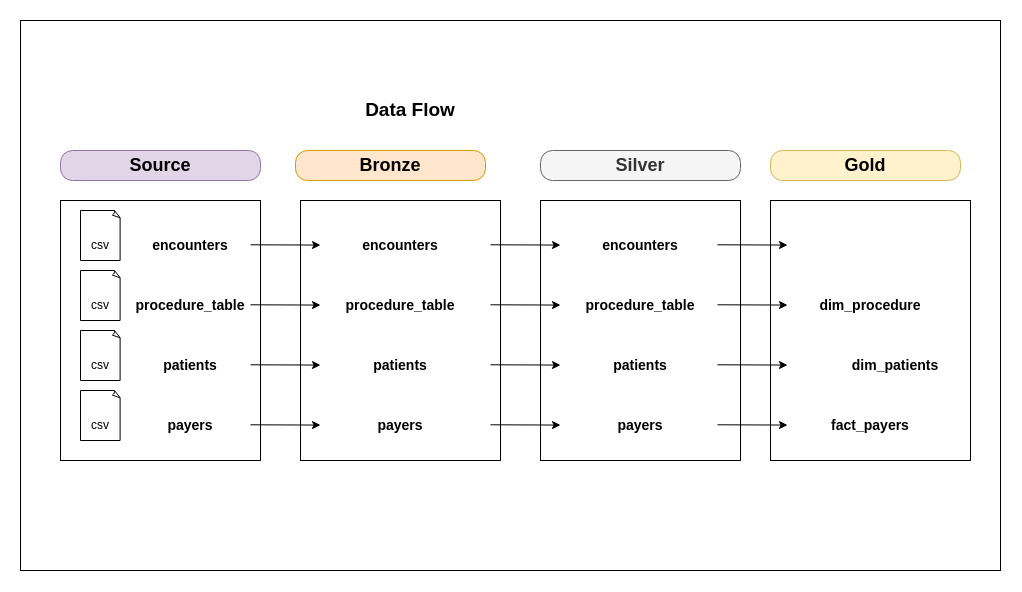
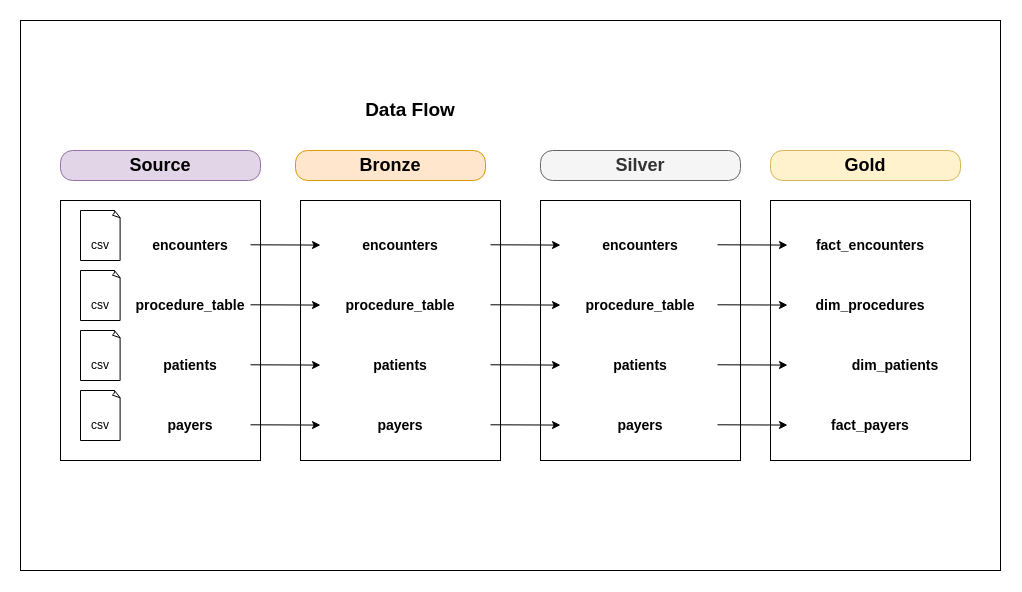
node "fact_encounters": added
node "dim_procedure": label "dim_procedure" -> "dim_procedures"
